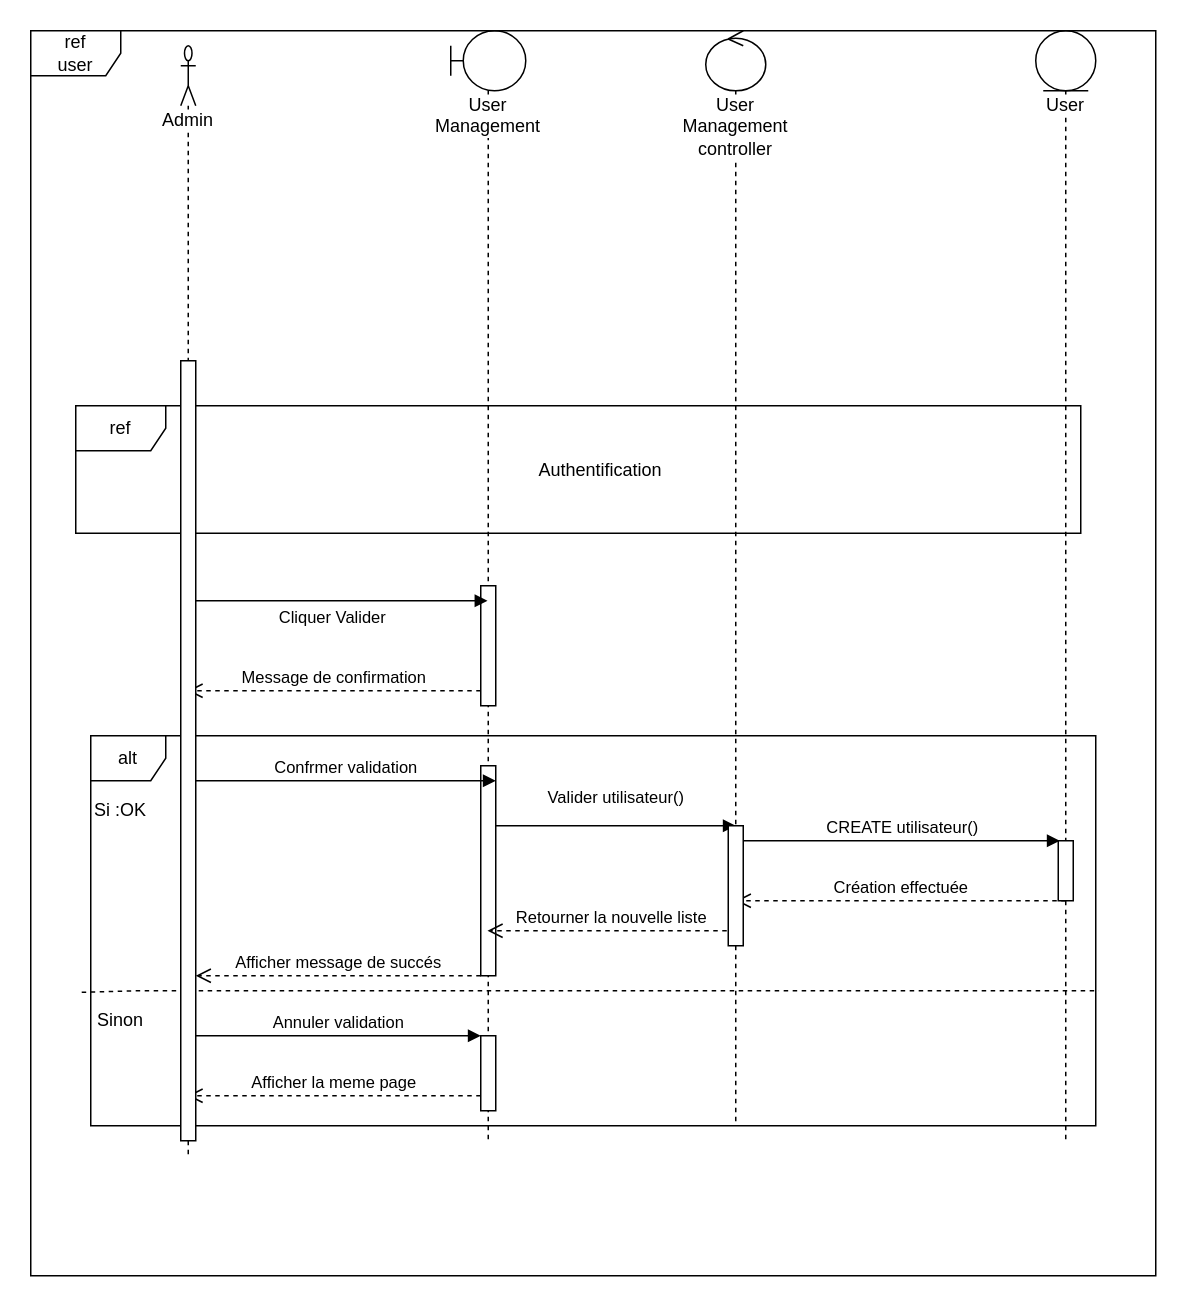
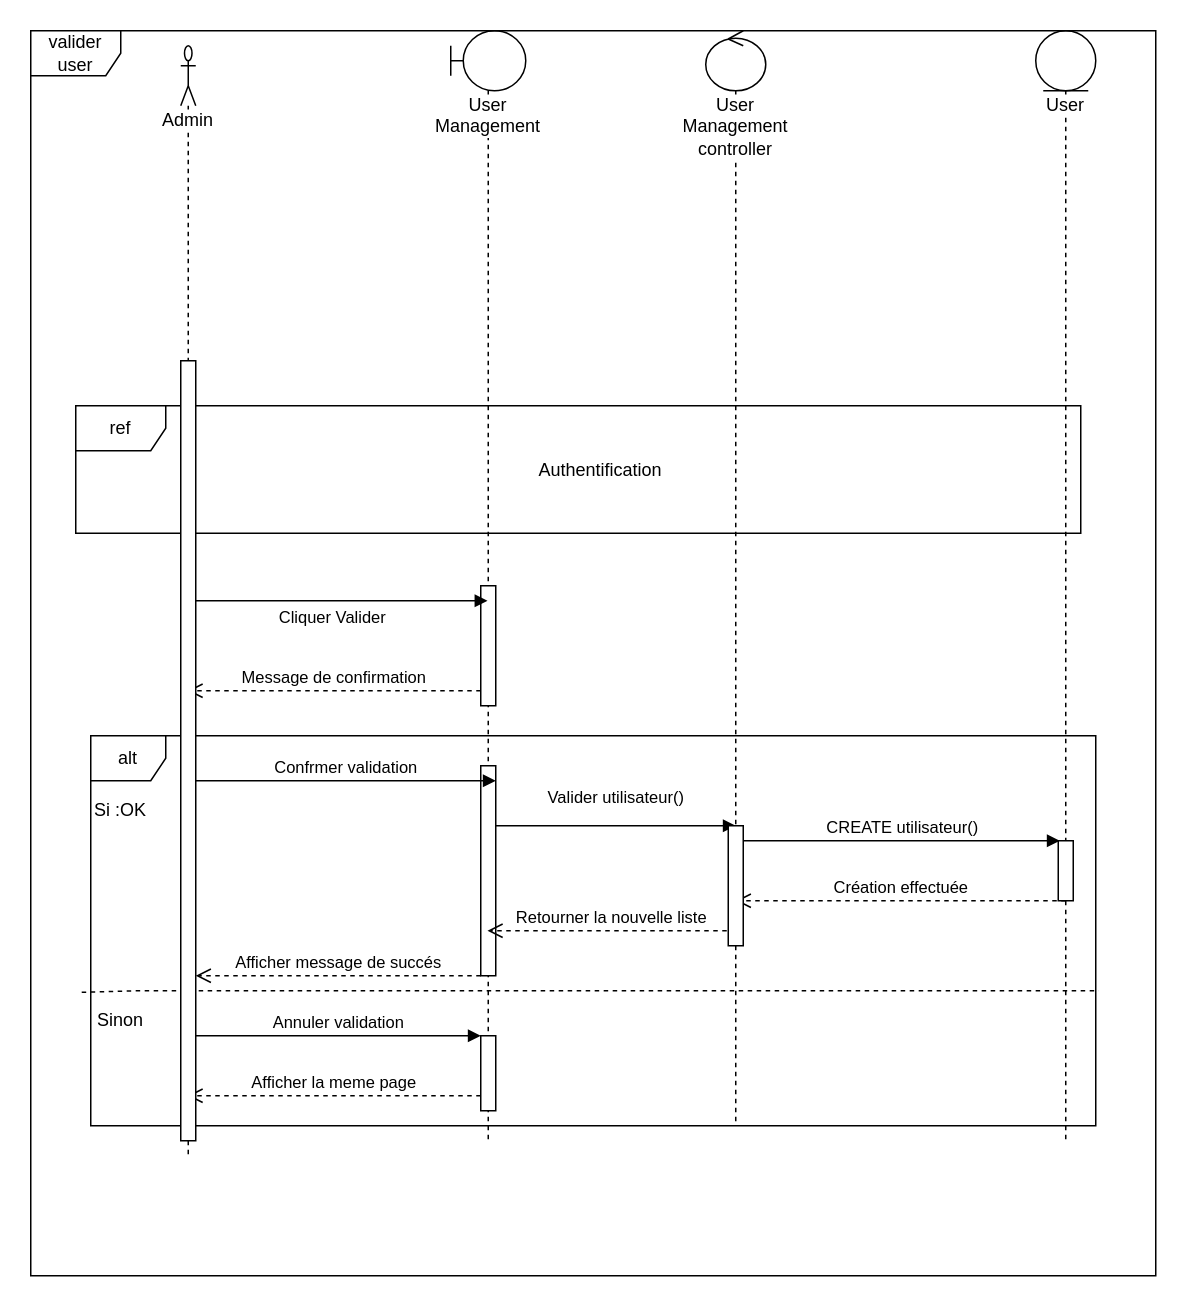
node "ref user": label "ref user" -> "valider user"
